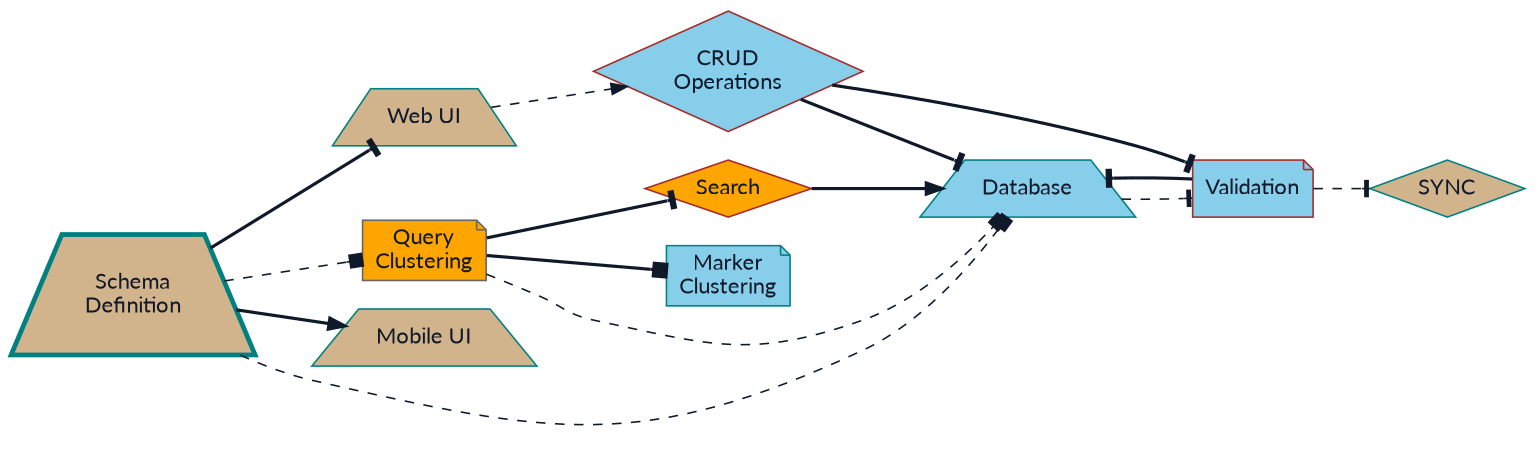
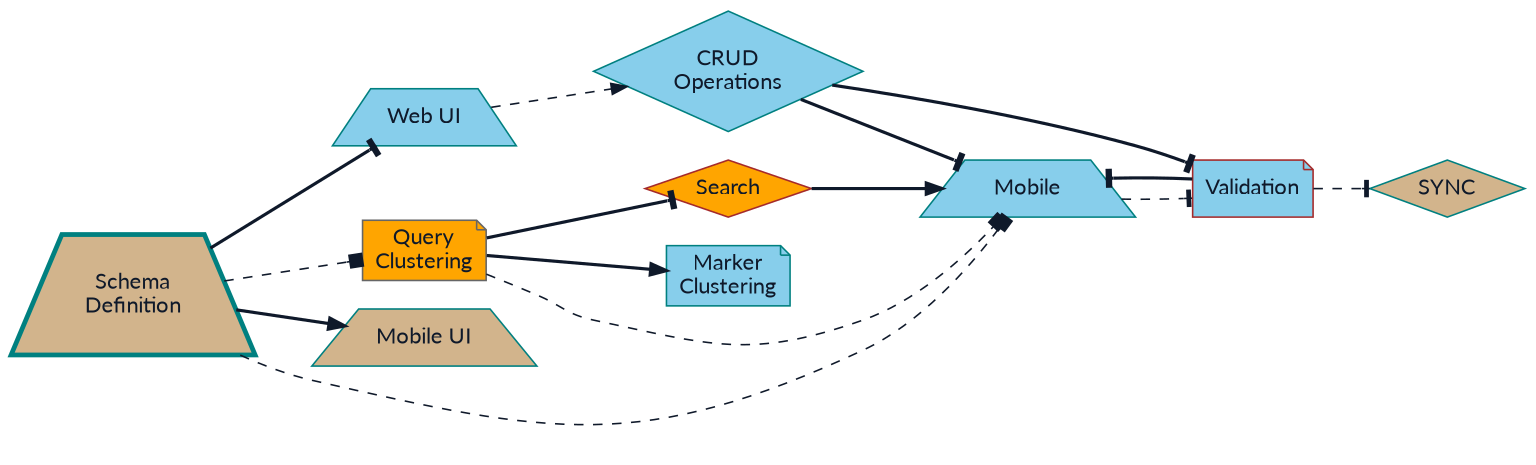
node "CRUD Operations": color brown -> teal
node "Web UI": fillcolor tan -> skyblue
node "Database": label "Database" -> "Mobile"
edge "Query Clustering" -> "Marker Clustering": arrowhead box -> normal
